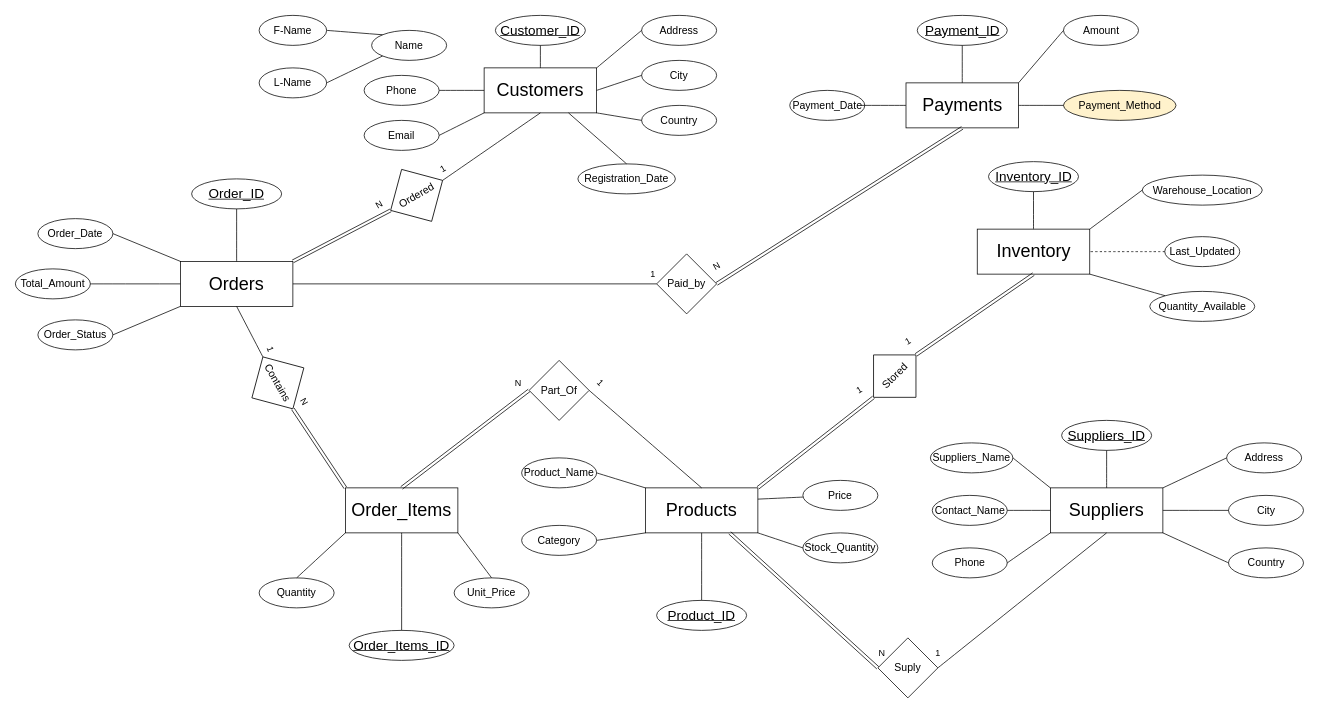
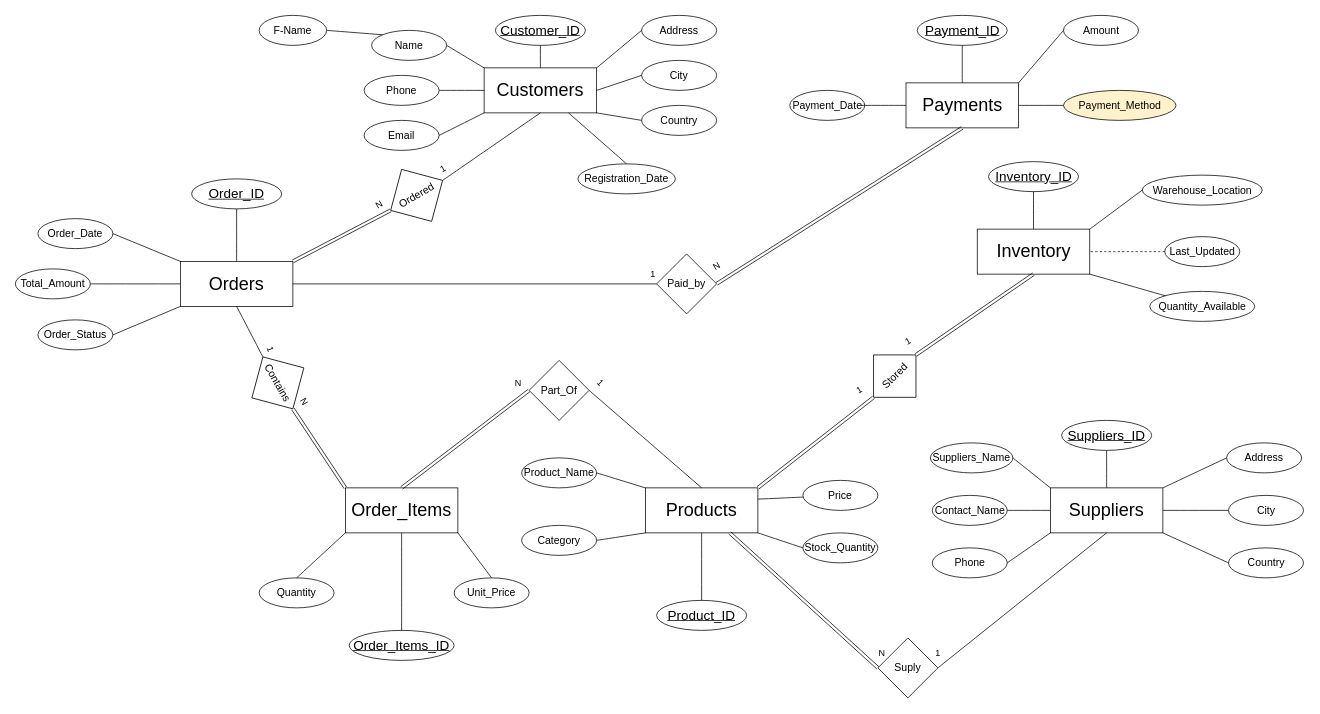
edge "Name" -- "Customers": added
edge "Name" -- "L-Name": removed
node "L-Name": removed
